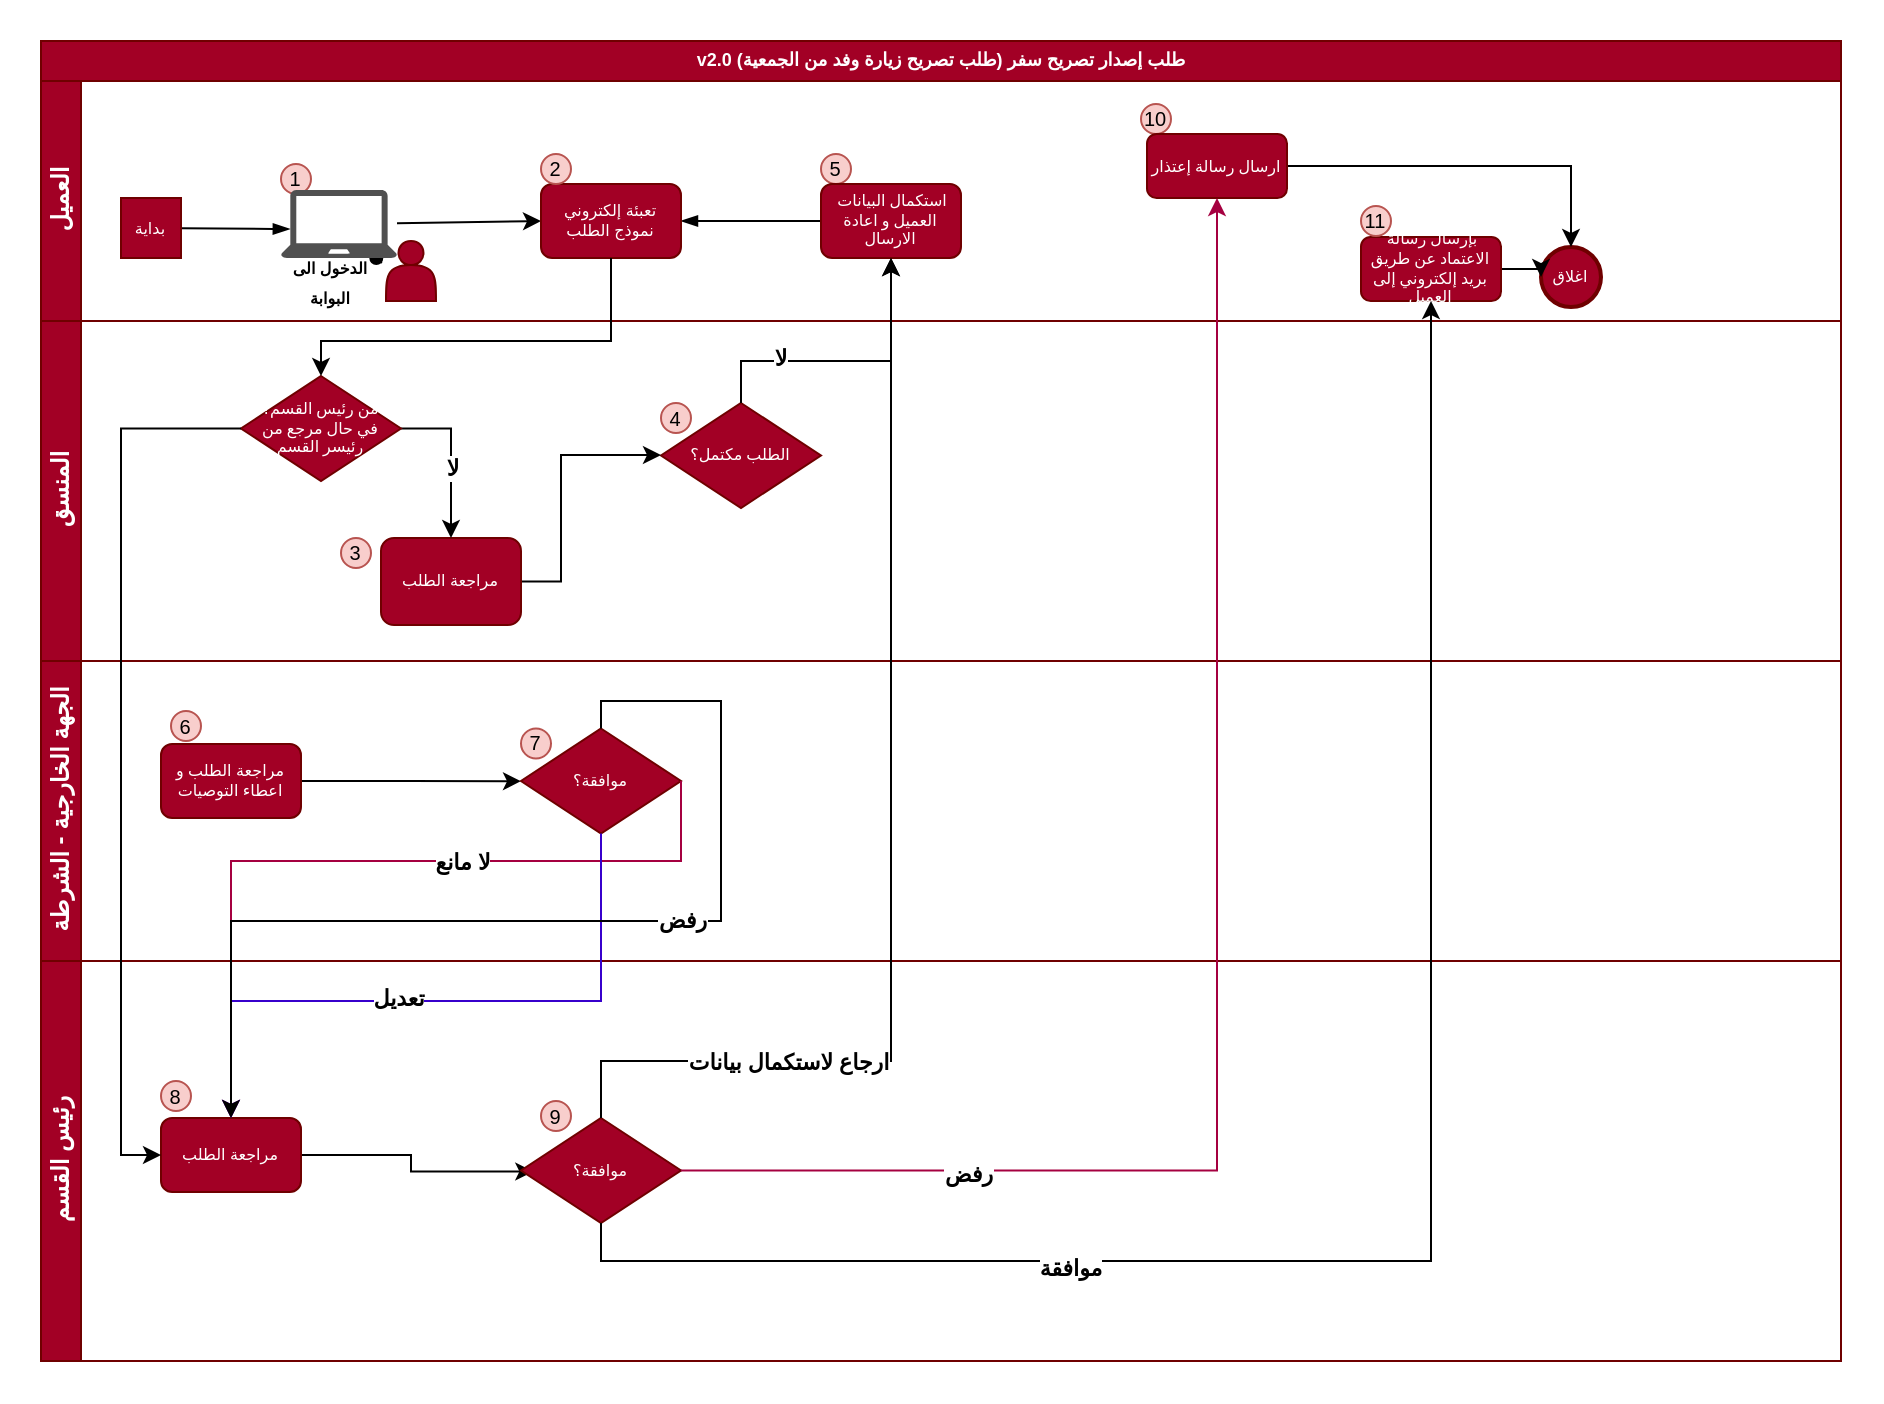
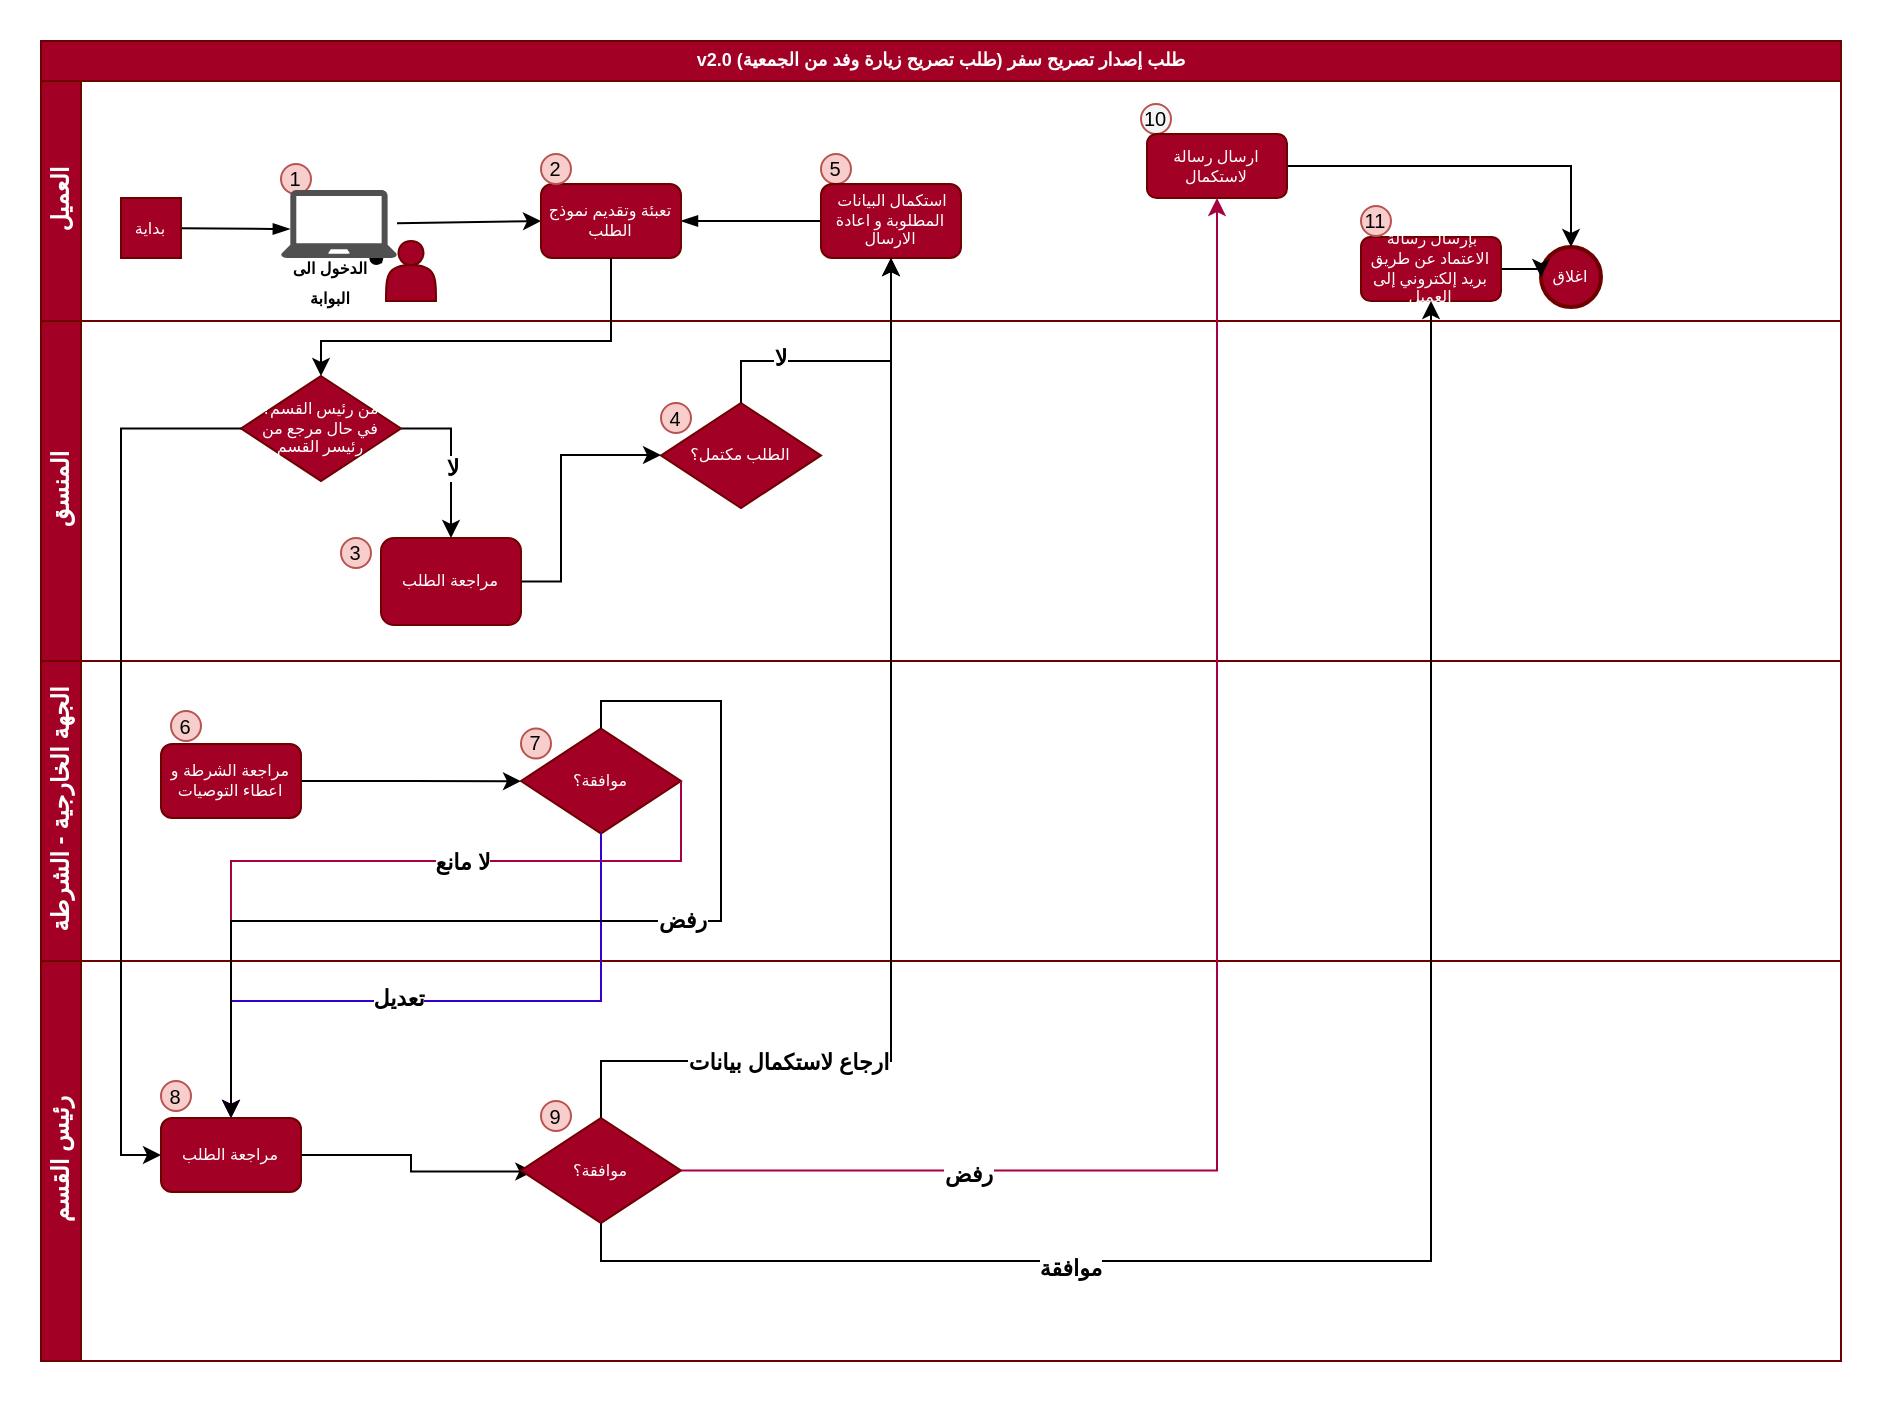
node "10": fillcolor #f8cecc -> #f5f5f5
node "ارسال رسالة إعتذار": label "ارسال رسالة إعتذار" -> "ارسال رسالة لاستكمال"
node "تعبئة إلكتروني نموذج الطلب": label "تعبئة إلكتروني نموذج الطلب" -> "تعبئة وتقديم نموذج الطلب"
node "استكمال البيانات العميل و اعادة الارسال": label "استكمال البيانات العميل و اعادة الارسال" -> "استكمال البيانات المطلوبة و اعادة الارسال"
node "مراجعة الطلب و اعطاء التوصيات": label "مراجعة الطلب و اعطاء التوصيات" -> "مراجعة الشرطة و اعطاء التوصيات"
